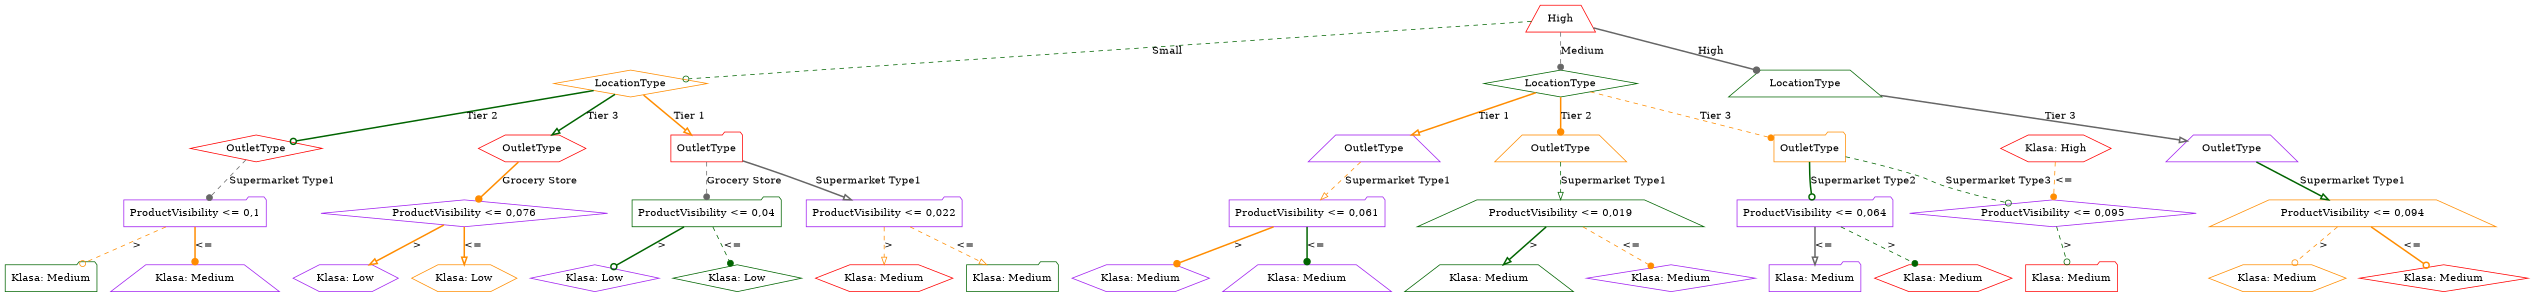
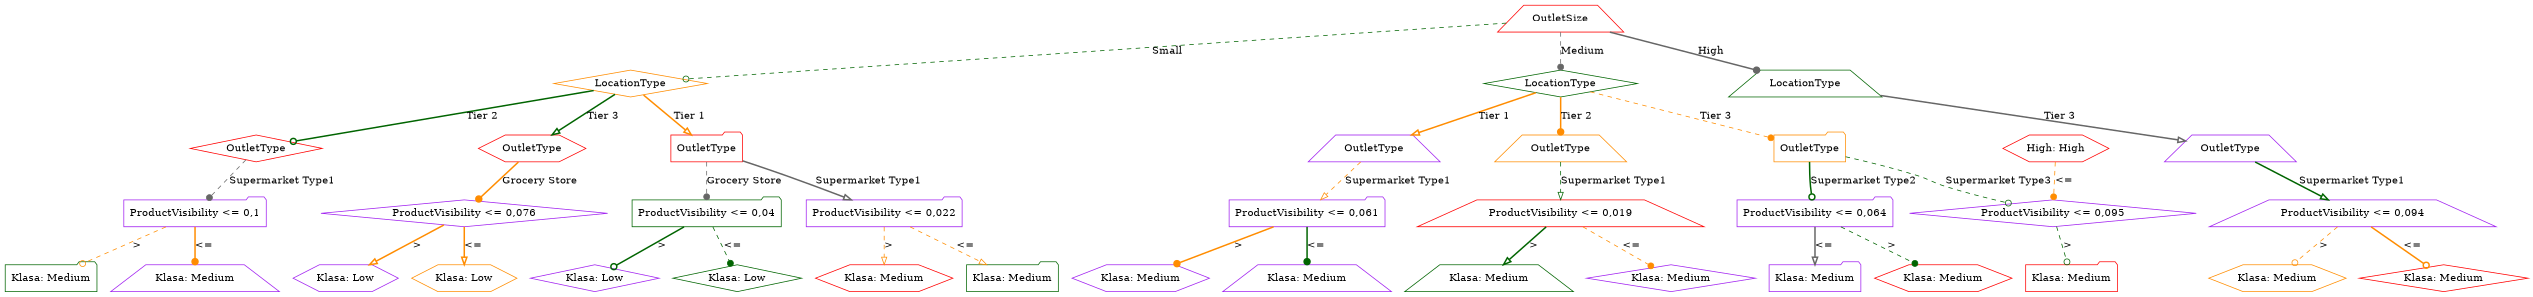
node "High": label "High" -> "OutletSize"
node "Klasa: High": label "Klasa: High" -> "High: High"
node "ProductVisibility <= 0,019": color darkgreen -> red
node "ProductVisibility <= 0,094": color darkorange -> purple
